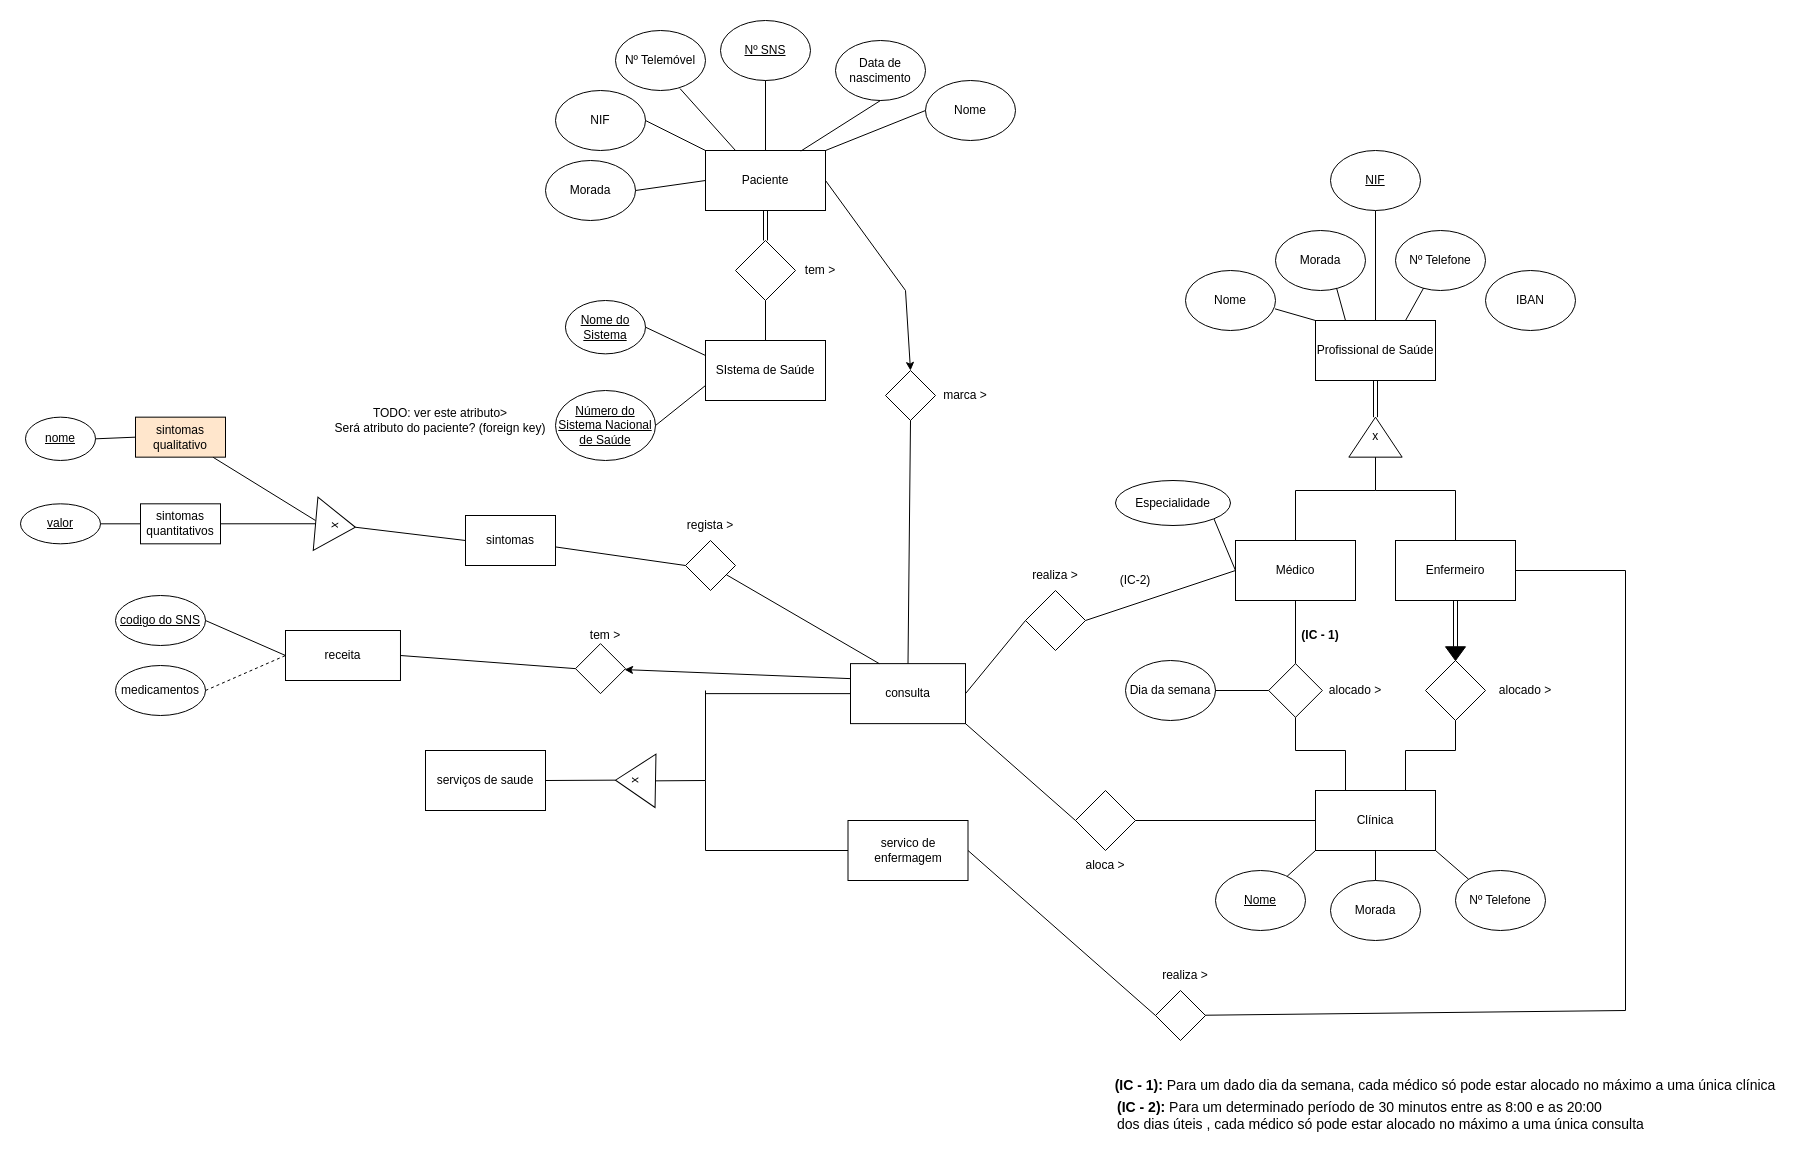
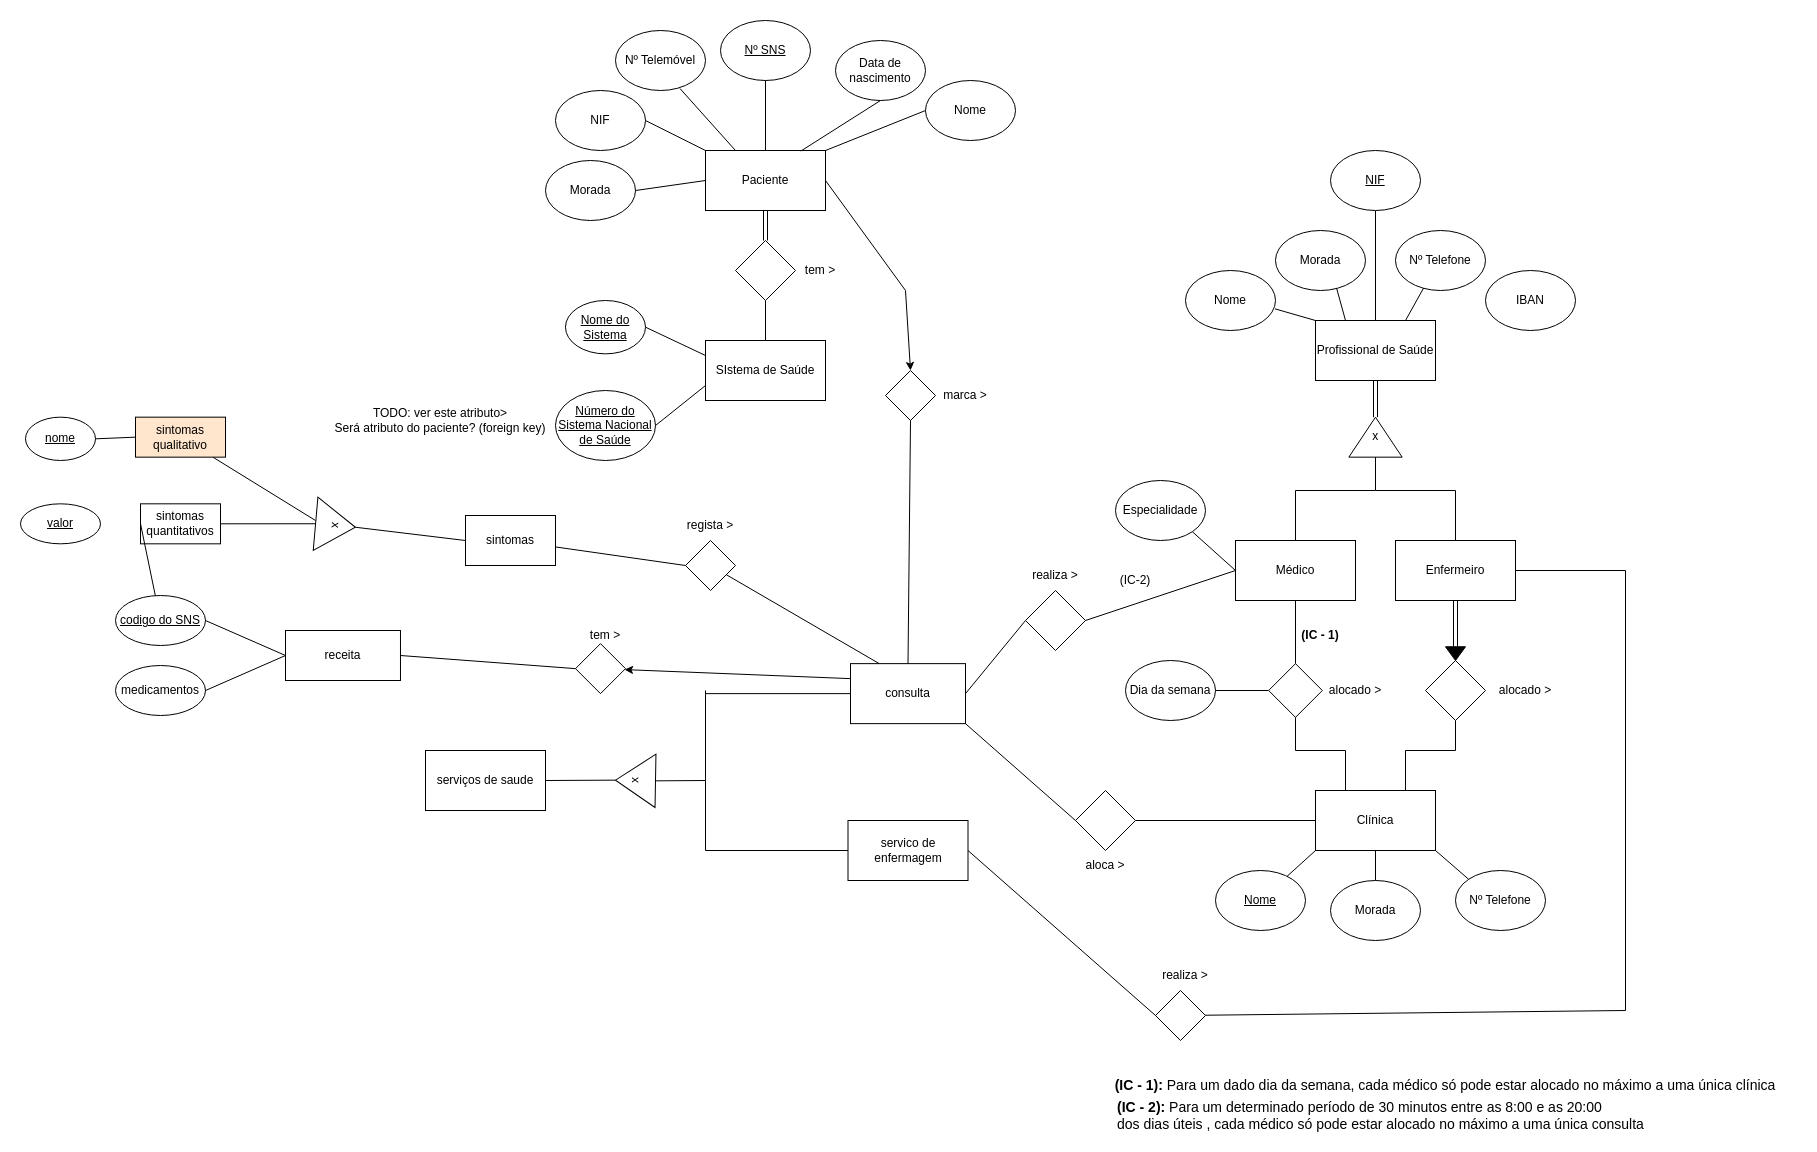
node "Especialidade": size 115x45 -> 90x60
edge "valor" -- "sintomas quantitativos": now "codigo do SNS" -- "sintomas quantitativos"
edge "receita" -- "medicamentos": style dashed -> solid
